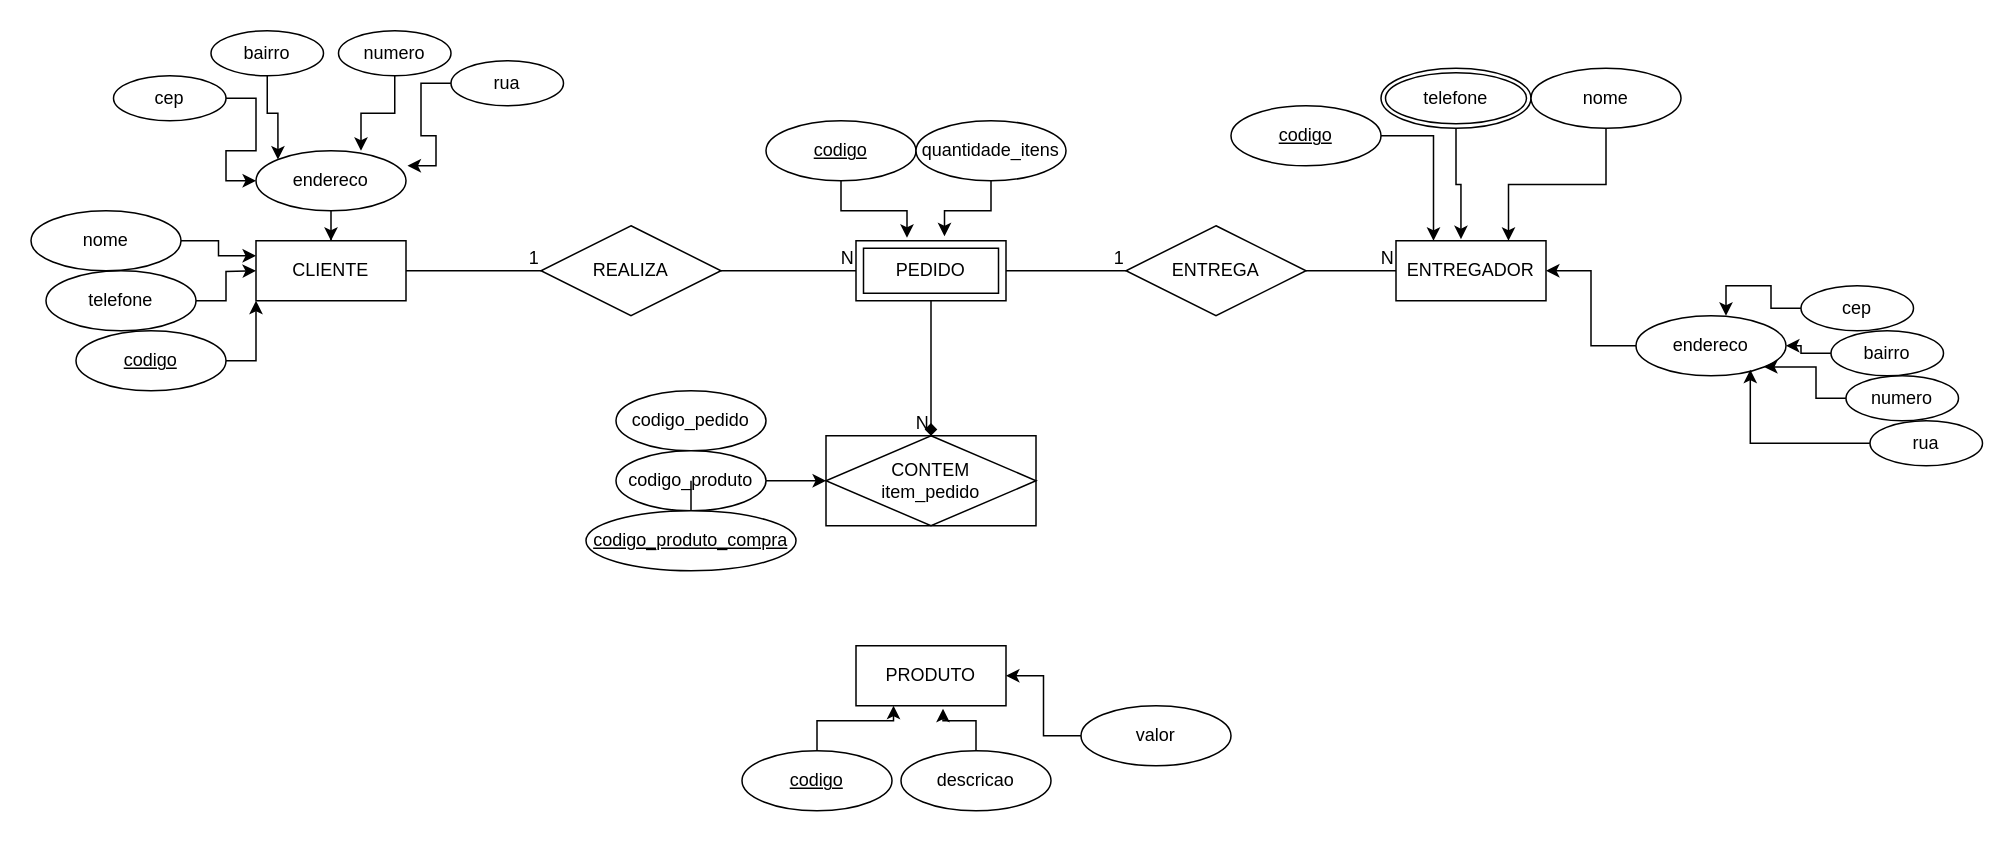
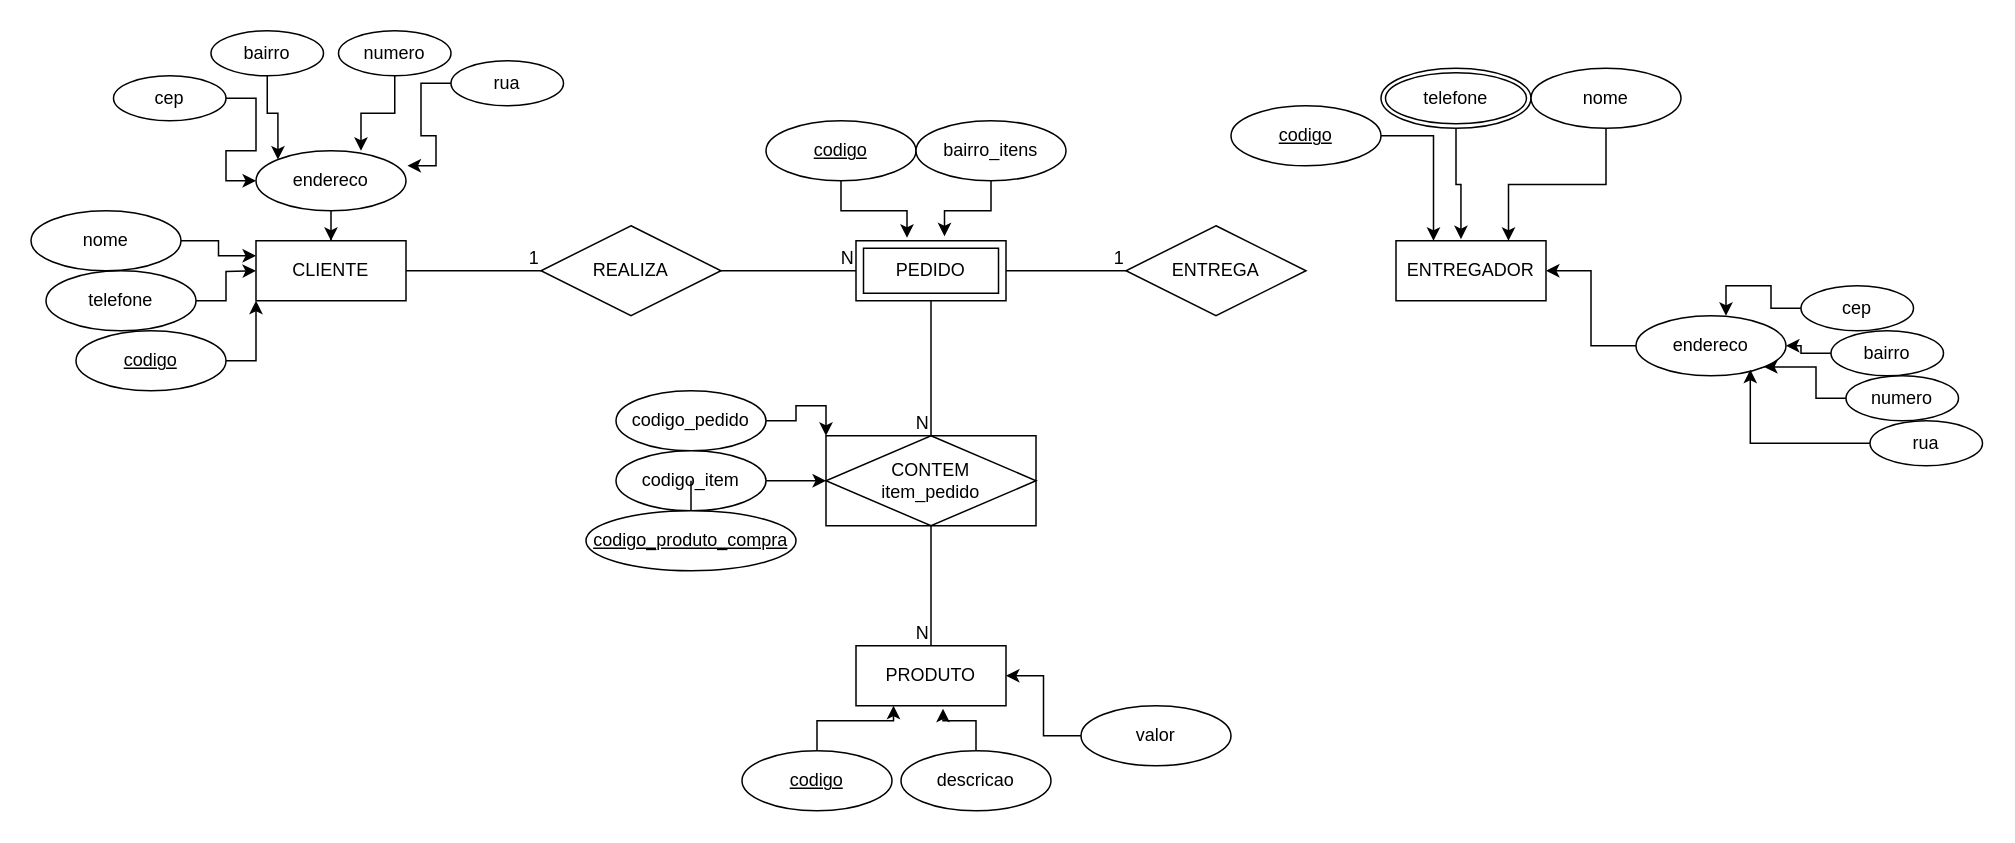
node "quantidade_itens": label "quantidade_itens" -> "bairro_itens"
edge "ENTREGA" -- "ENTREGADOR": removed, label "N"
edge "codigo_pedido" -> "CONTEM item_pedido": added
edge "PEDIDO" -> "CONTEM item_pedido": arrowhead diamond -> none
node "codigo_produto": label "codigo_produto" -> "codigo_item"
edge "CONTEM item_pedido" -- "PRODUTO": added, label "N"
